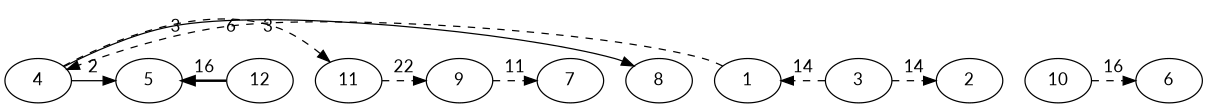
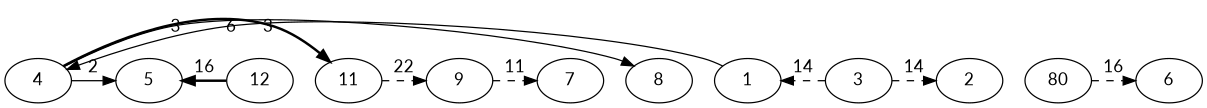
edge "4" -> "11": style dashed -> bold
edge "1" -> "4": style dashed -> solid
node "10": label "10" -> "80"
